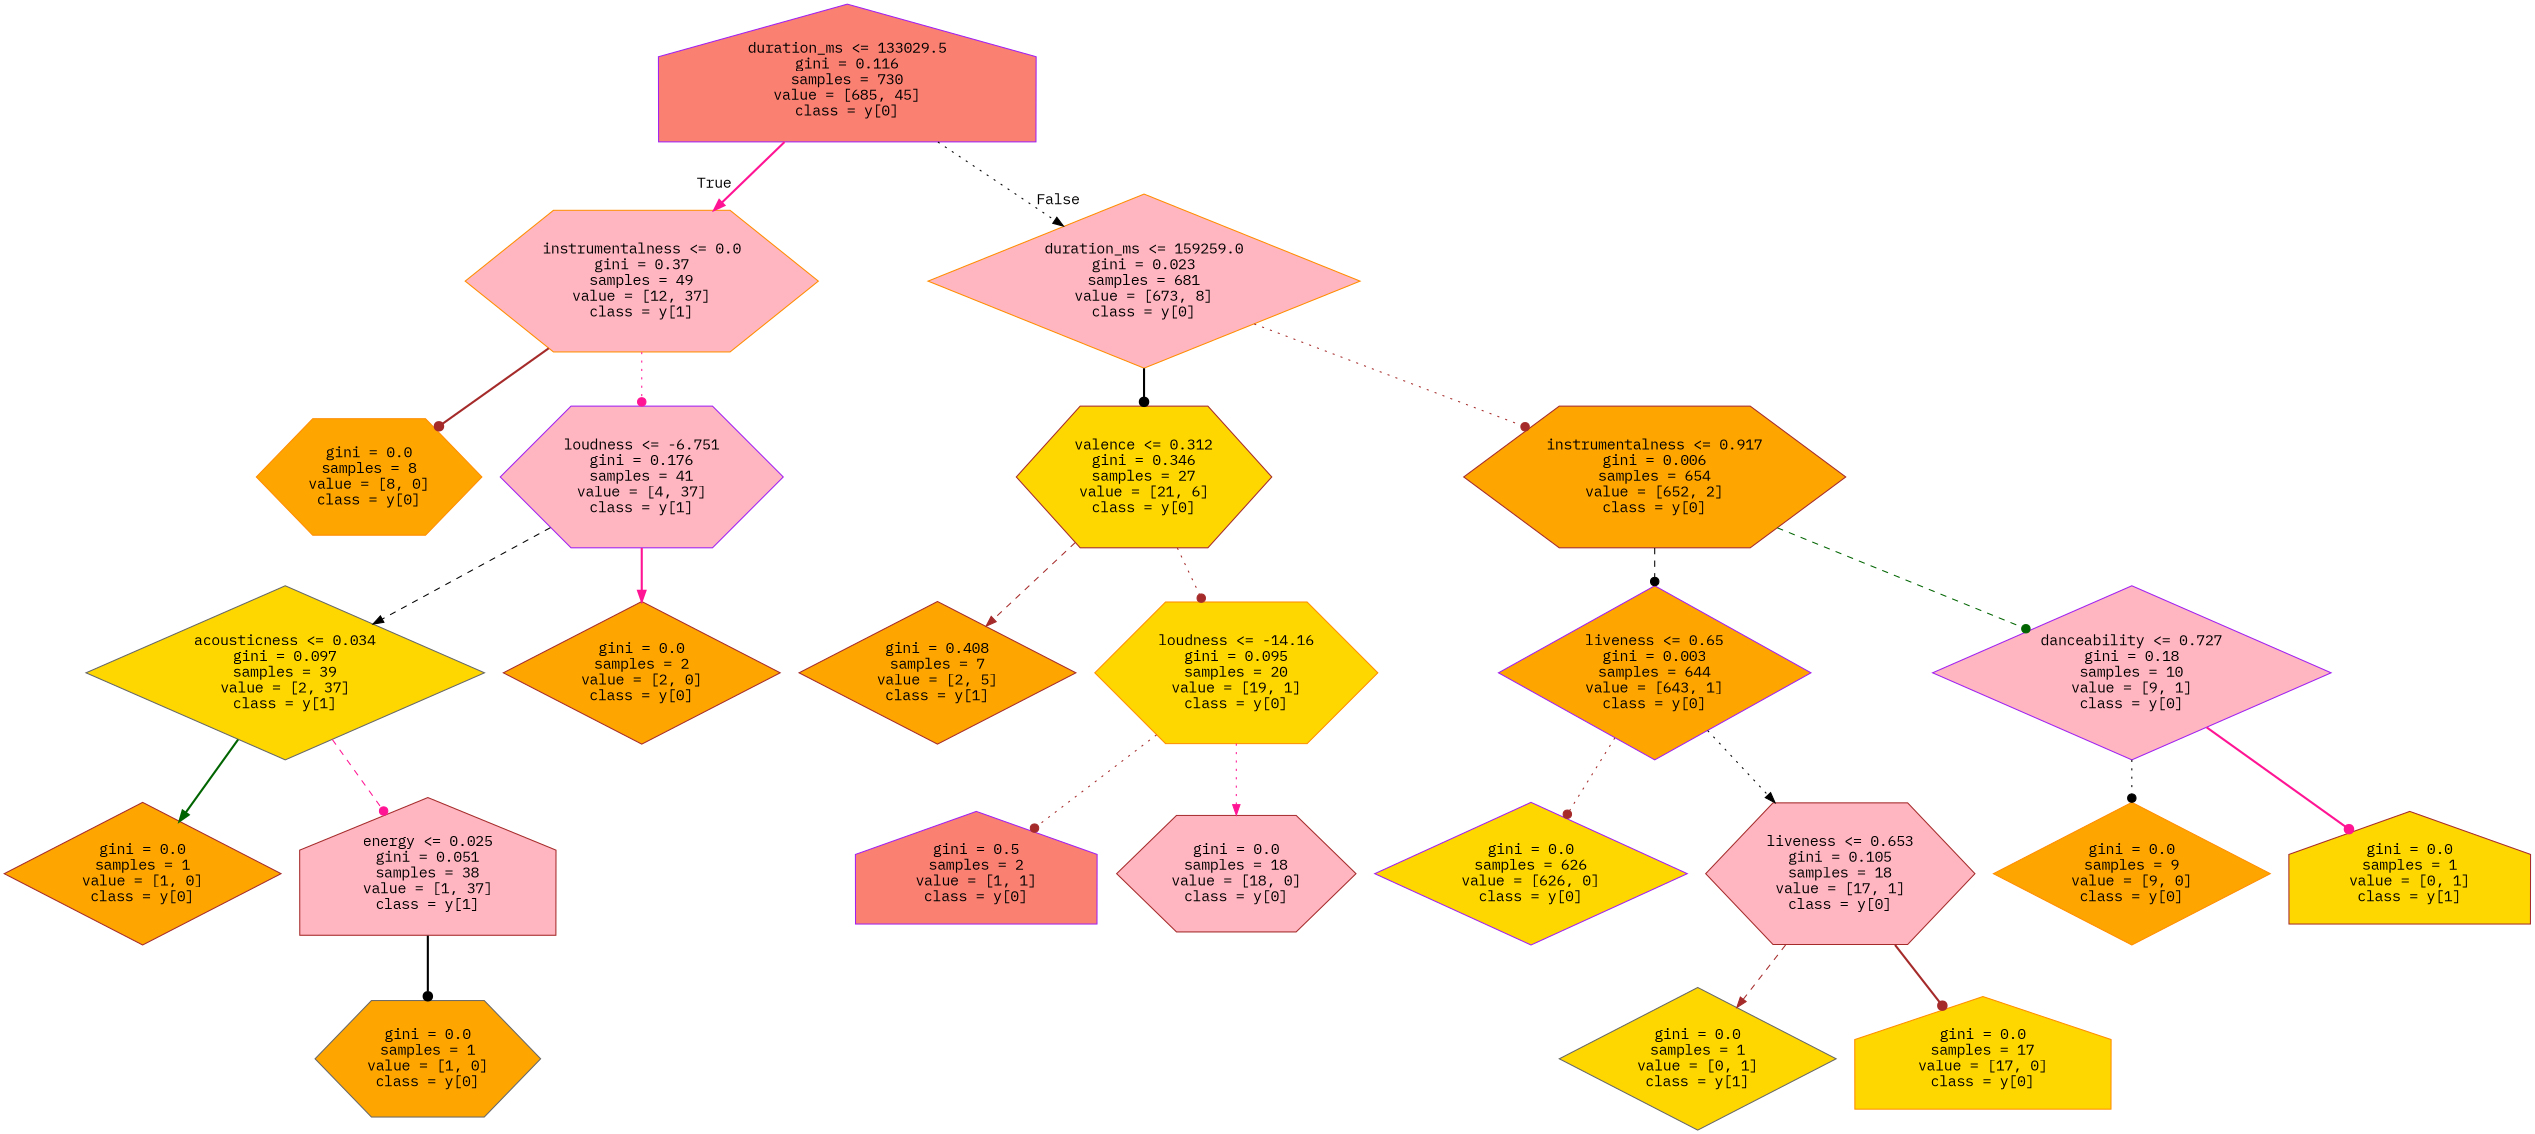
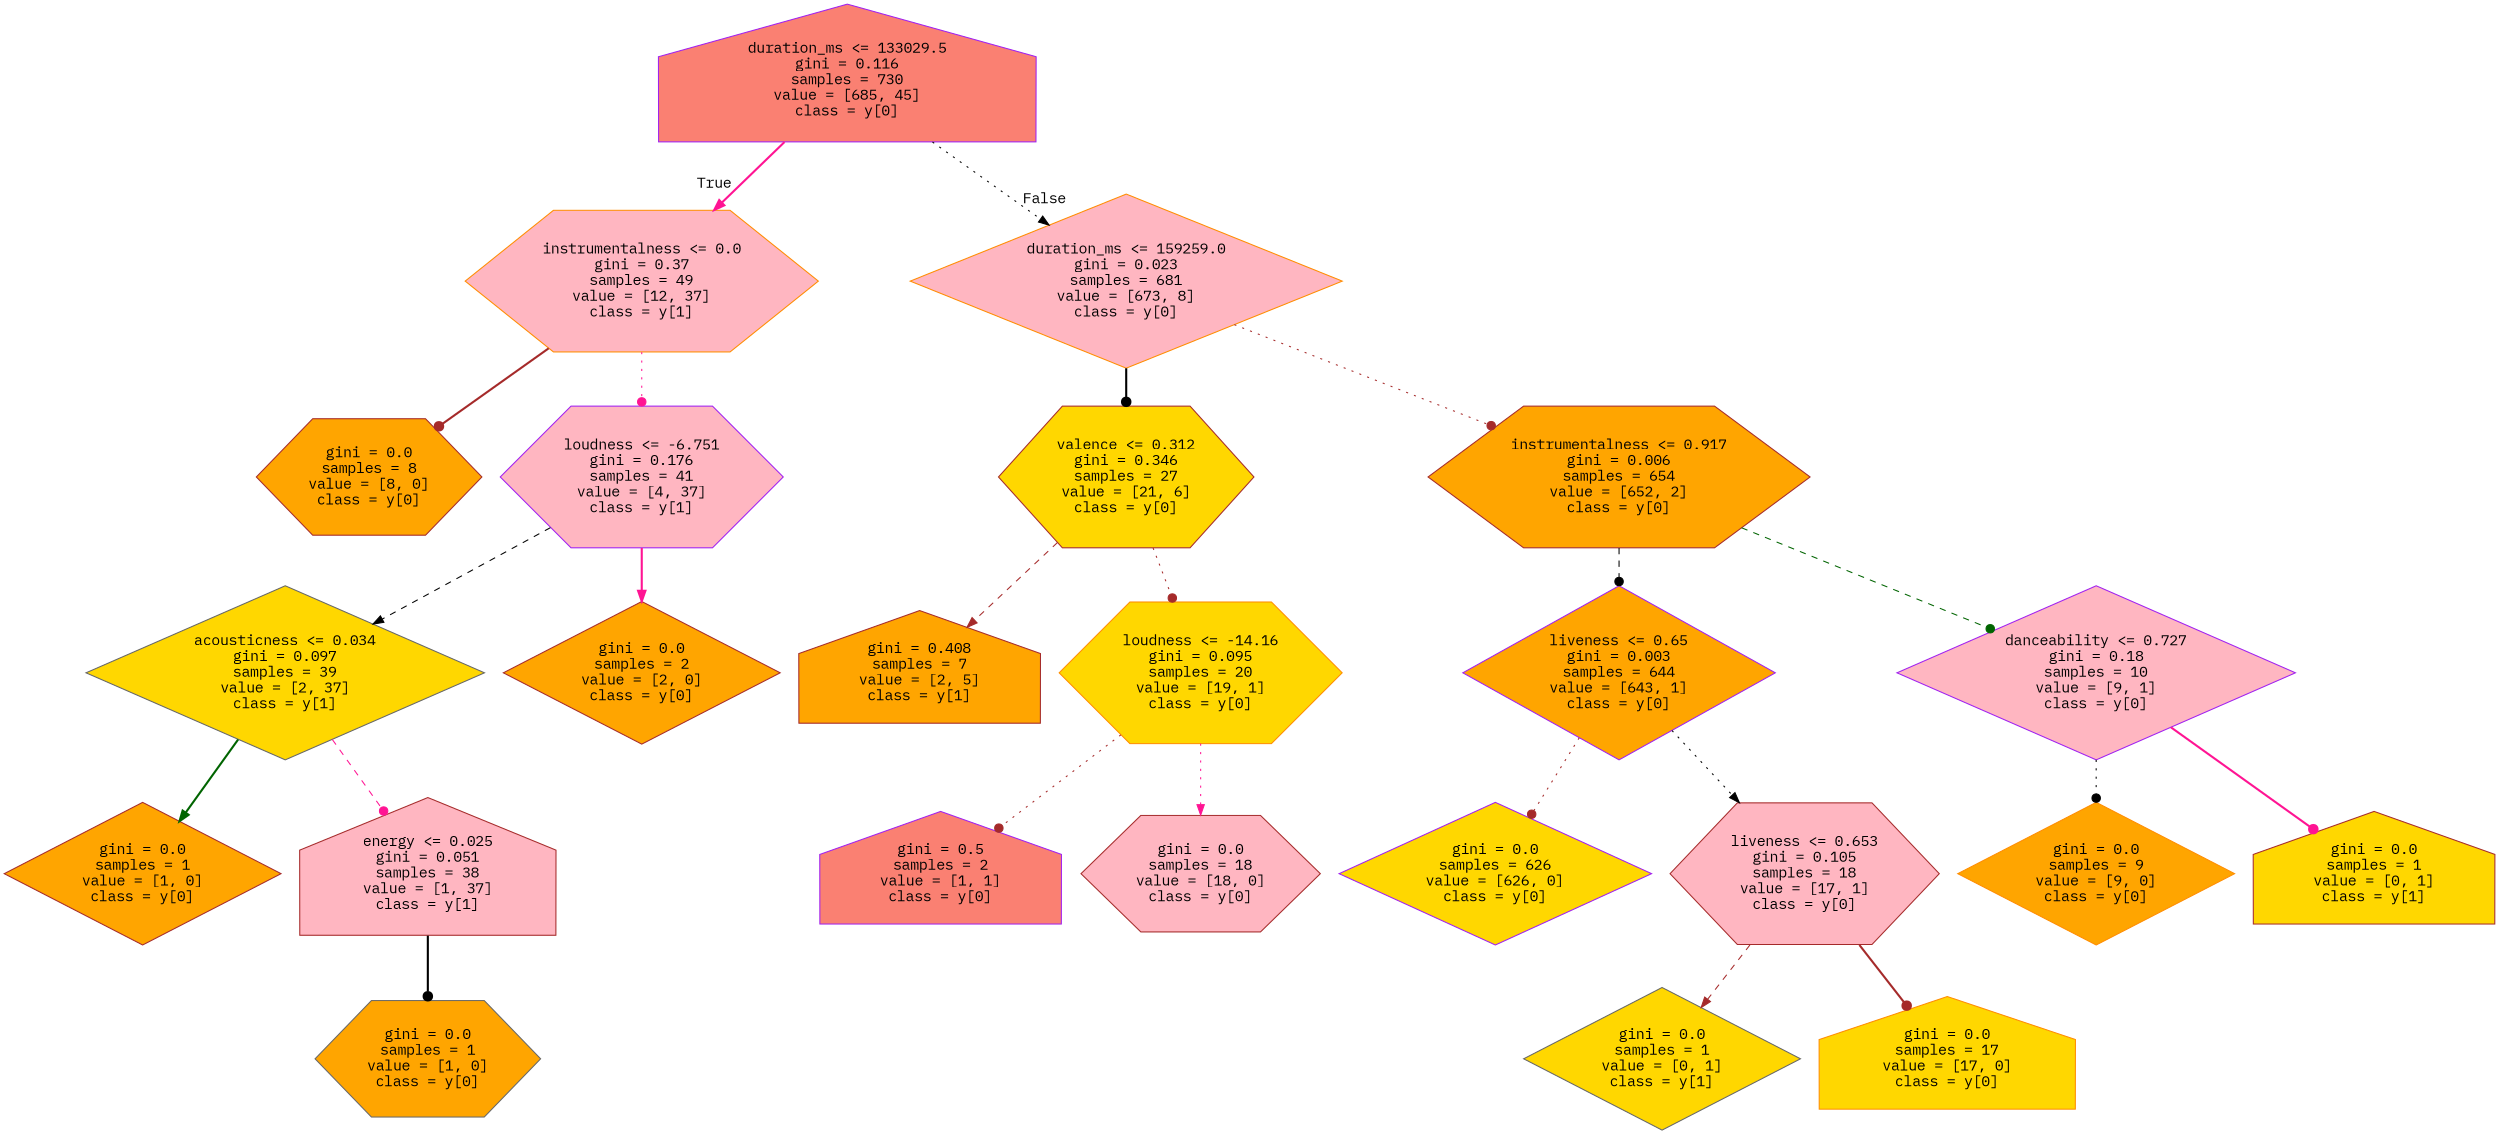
node "gini = 0.0 samples = 8 value = [8, 0] class = y[0]": color darkorange -> brown
node "gini = 0.408 samples = 7 value = [2, 5] class = y[1]": shape diamond -> house
